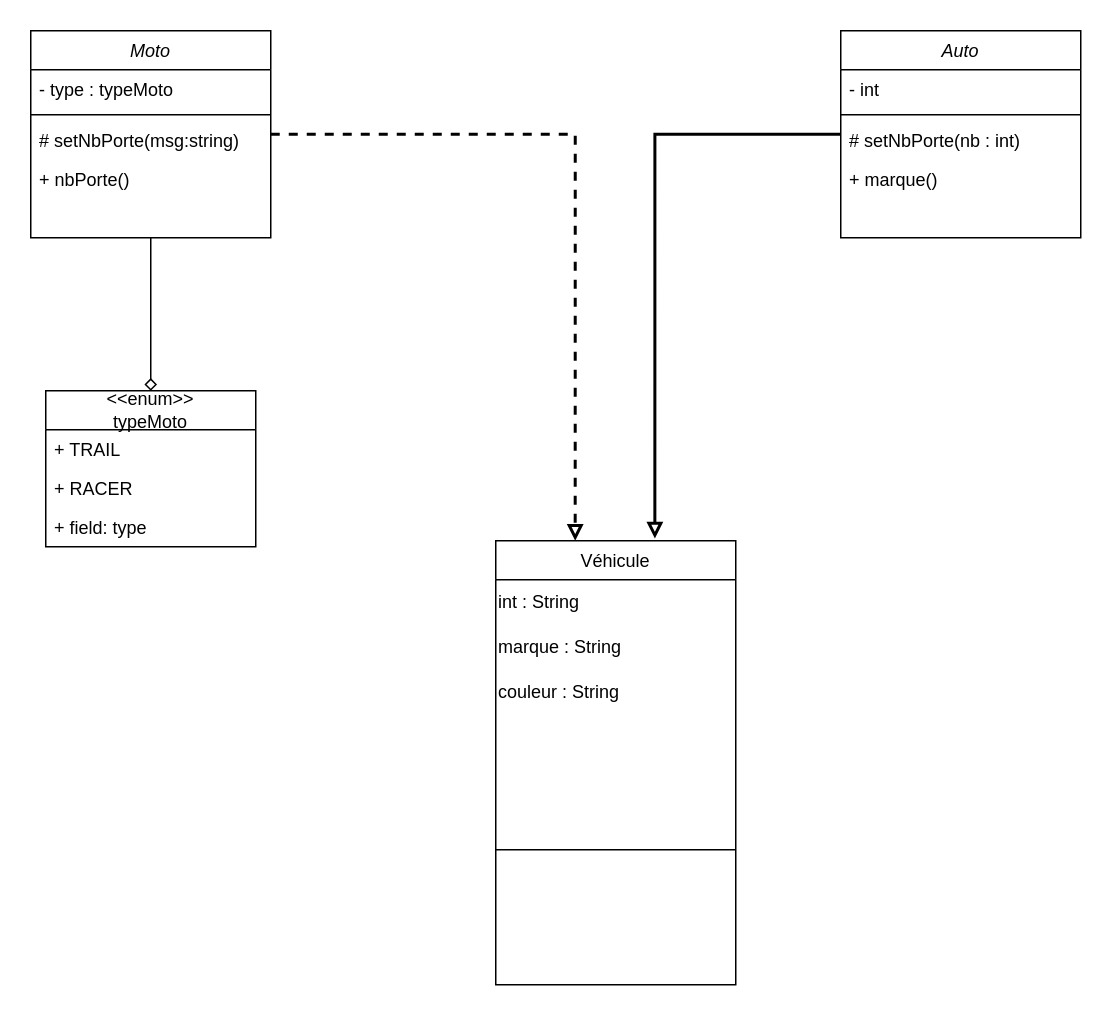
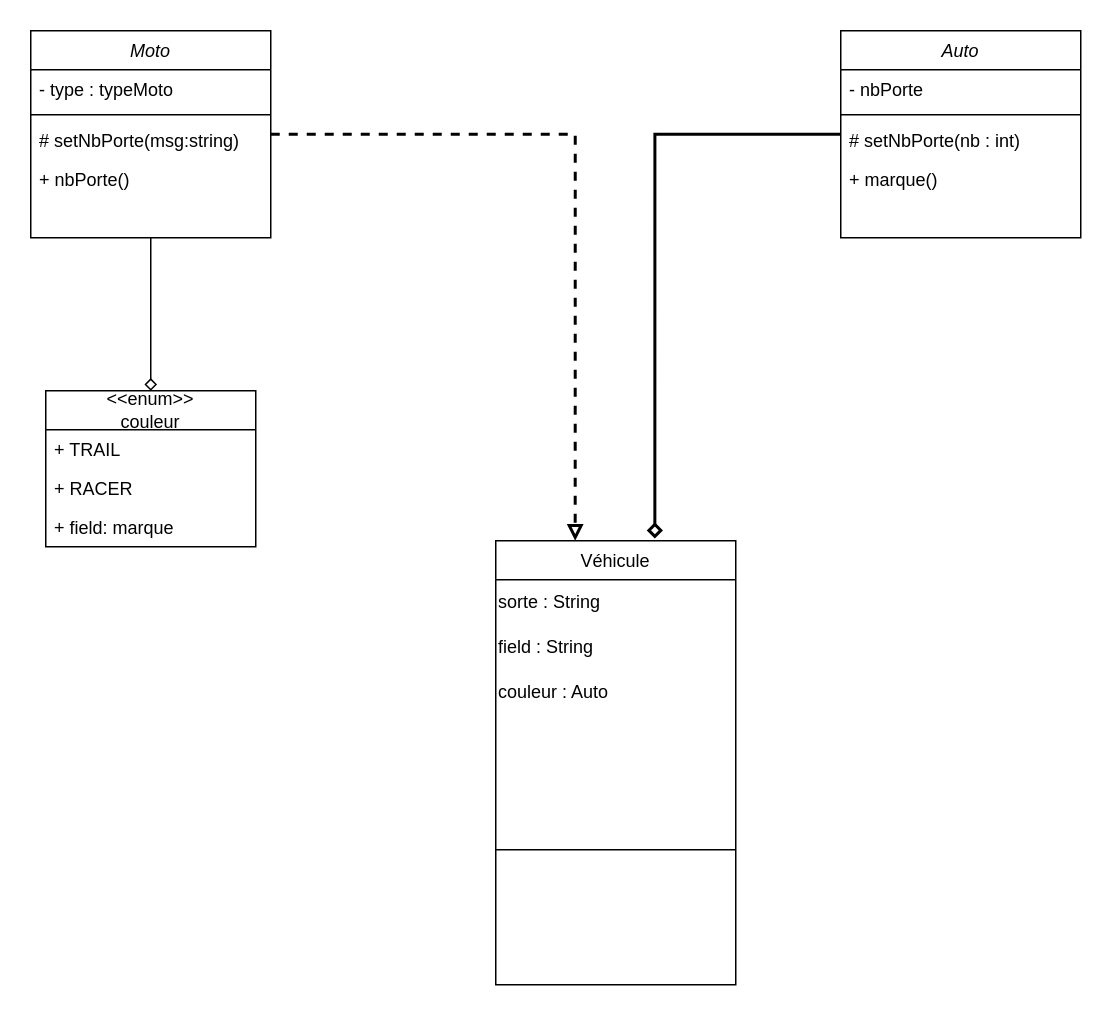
node "- int": label "- int" -> "- nbPorte"
node "<<enum>> typeMoto": label "<<enum>> typeMoto" -> "<<enum>> couleur"
edge "Auto" -> "Véhicule": arrowhead block -> diamond
node "+ field: type": label "+ field: type" -> "+ field: marque"
node "int : String": label "int : String" -> "sorte : String"
node "marque : String": label "marque : String" -> "field : String"
node "couleur : String": label "couleur : String" -> "couleur : Auto"
